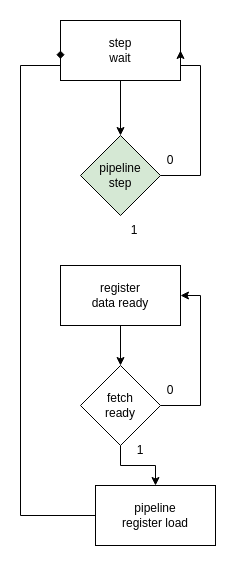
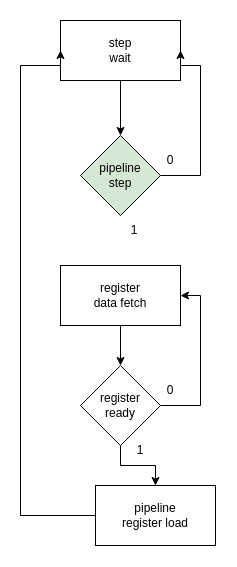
edge "pipeline register load" -> "step wait": arrowhead diamond -> classic
node "register data ready": label "register data ready" -> "register data fetch"
node "fetch ready": label "fetch ready" -> "register ready"
